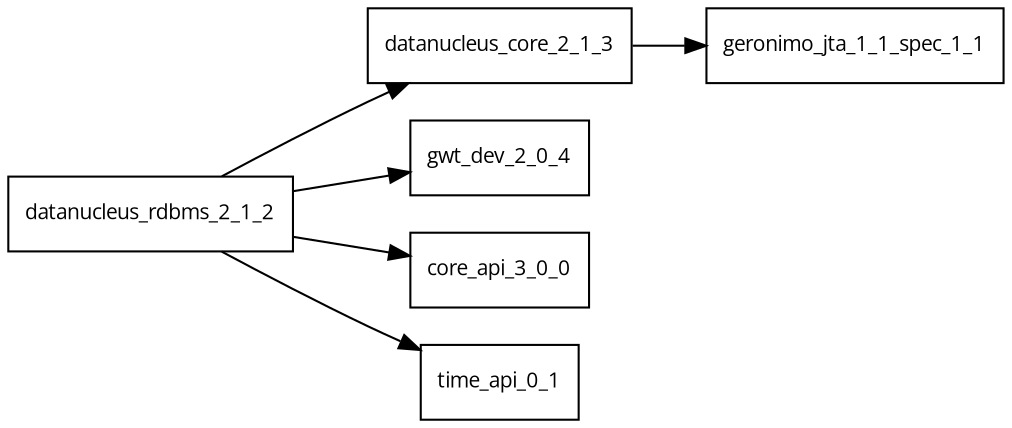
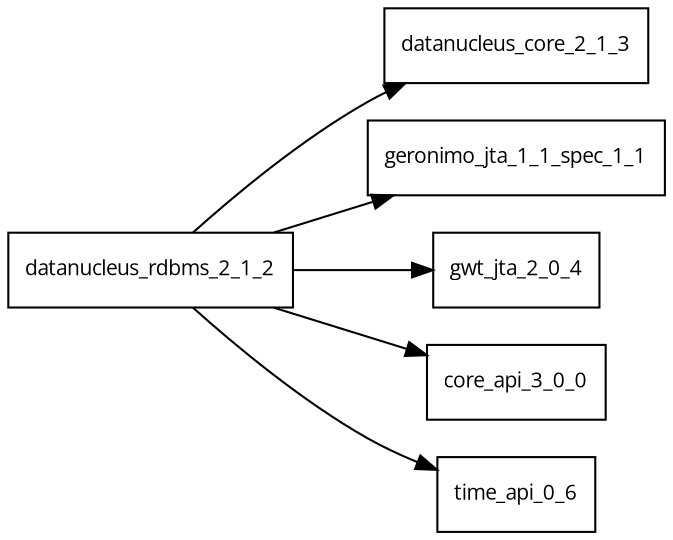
edge "datanucleus_core_2_1_3" -> "geronimo_jta_1_1_spec_1_1": now "datanucleus_rdbms_2_1_2" -> "geronimo_jta_1_1_spec_1_1"
node "gwt_dev_2_0_4": label "gwt_dev_2_0_4" -> "gwt_jta_2_0_4"
node "time_api_0_1": label "time_api_0_1" -> "time_api_0_6"
